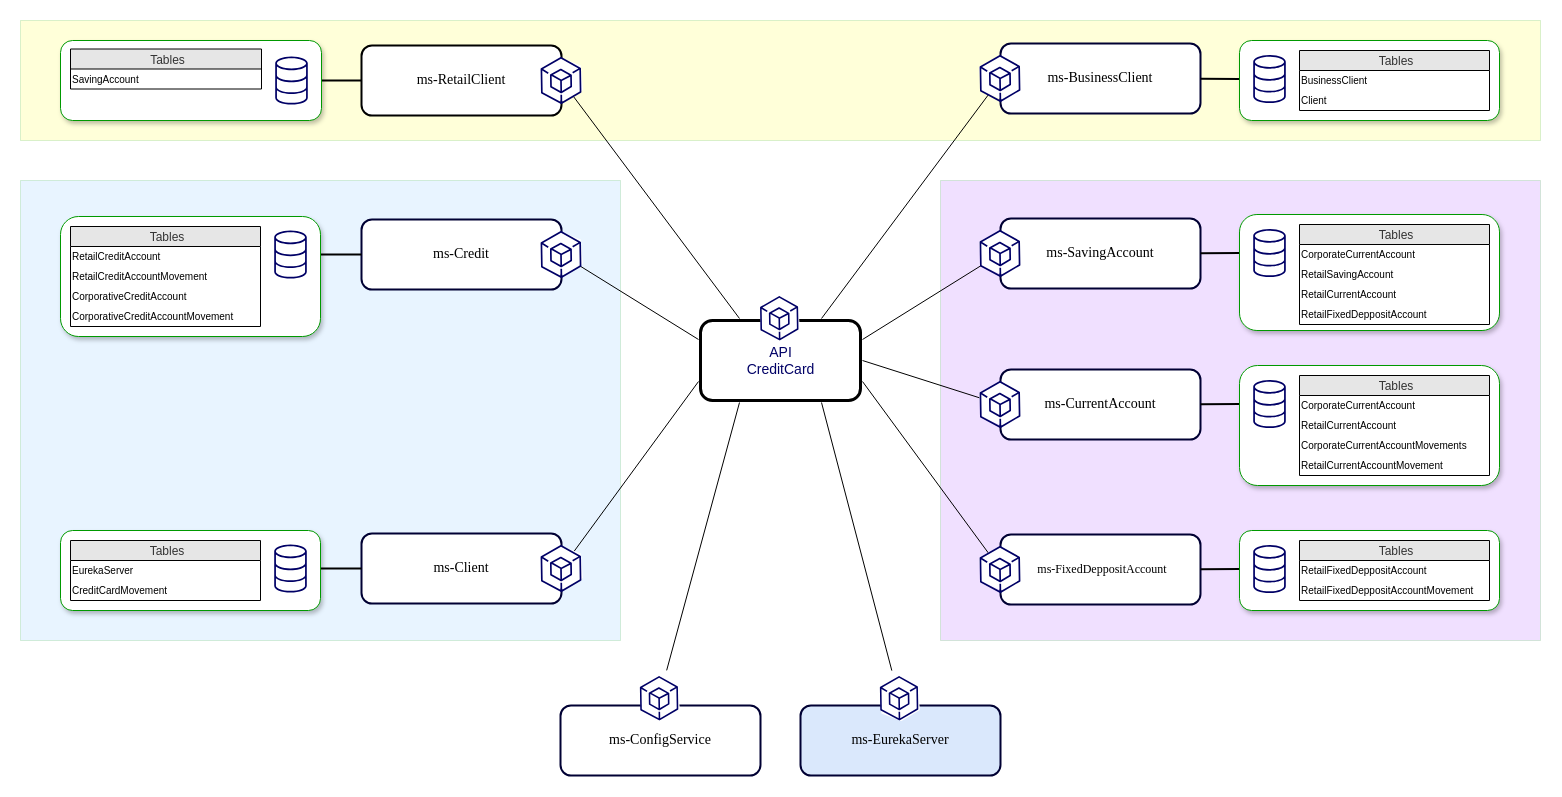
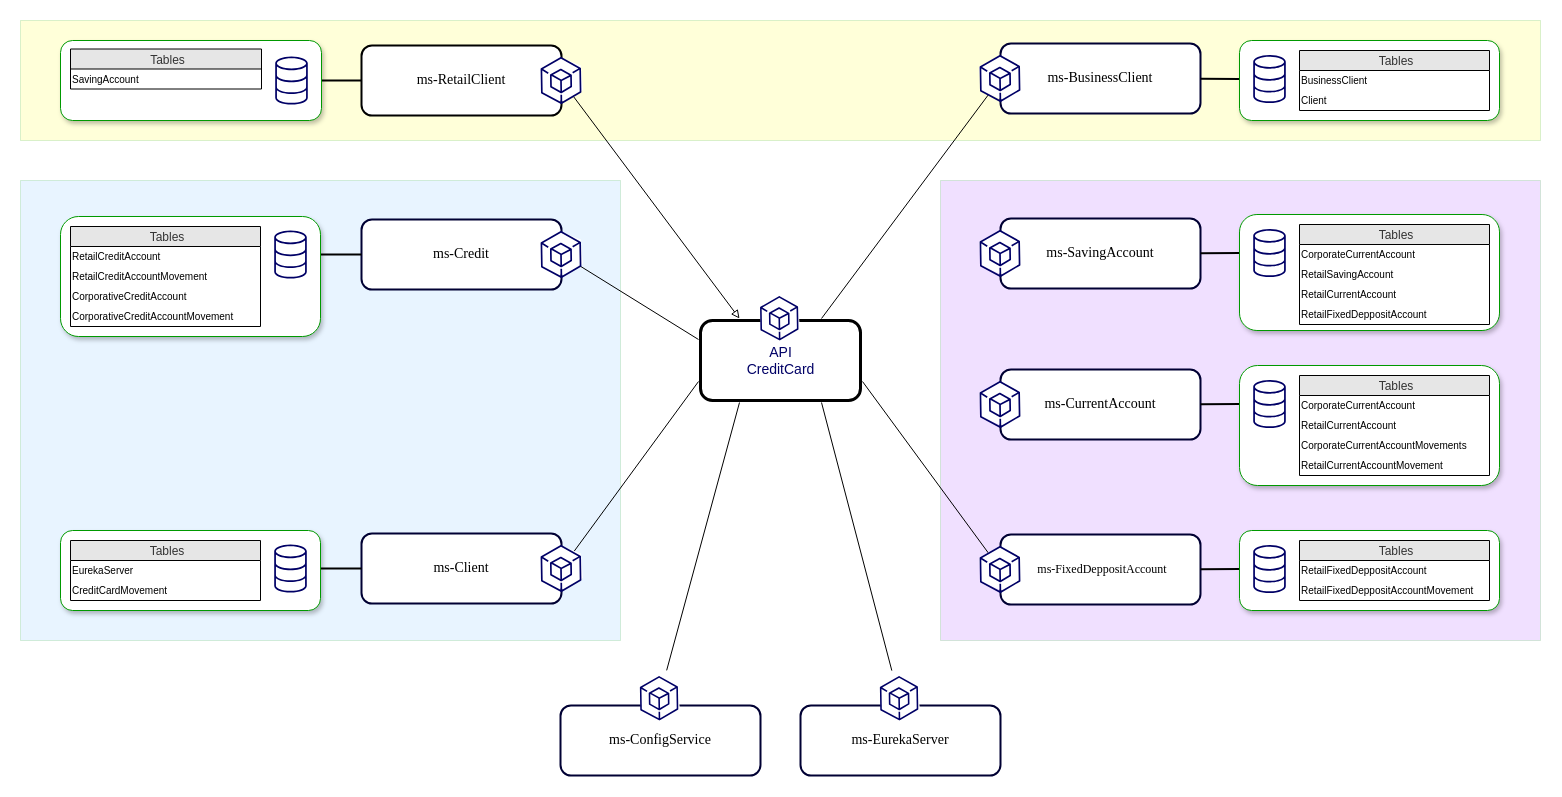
edge "ms-SavingAccount" -- "API CreditCard": removed
edge "ms-RetailClient" -- "API CreditCard": arrowhead none -> block
edge "API CreditCard" -- "ms-CurrentAccount": removed
node "ms-EurekaServer": fillcolor #dae8fc -> #ffffff
